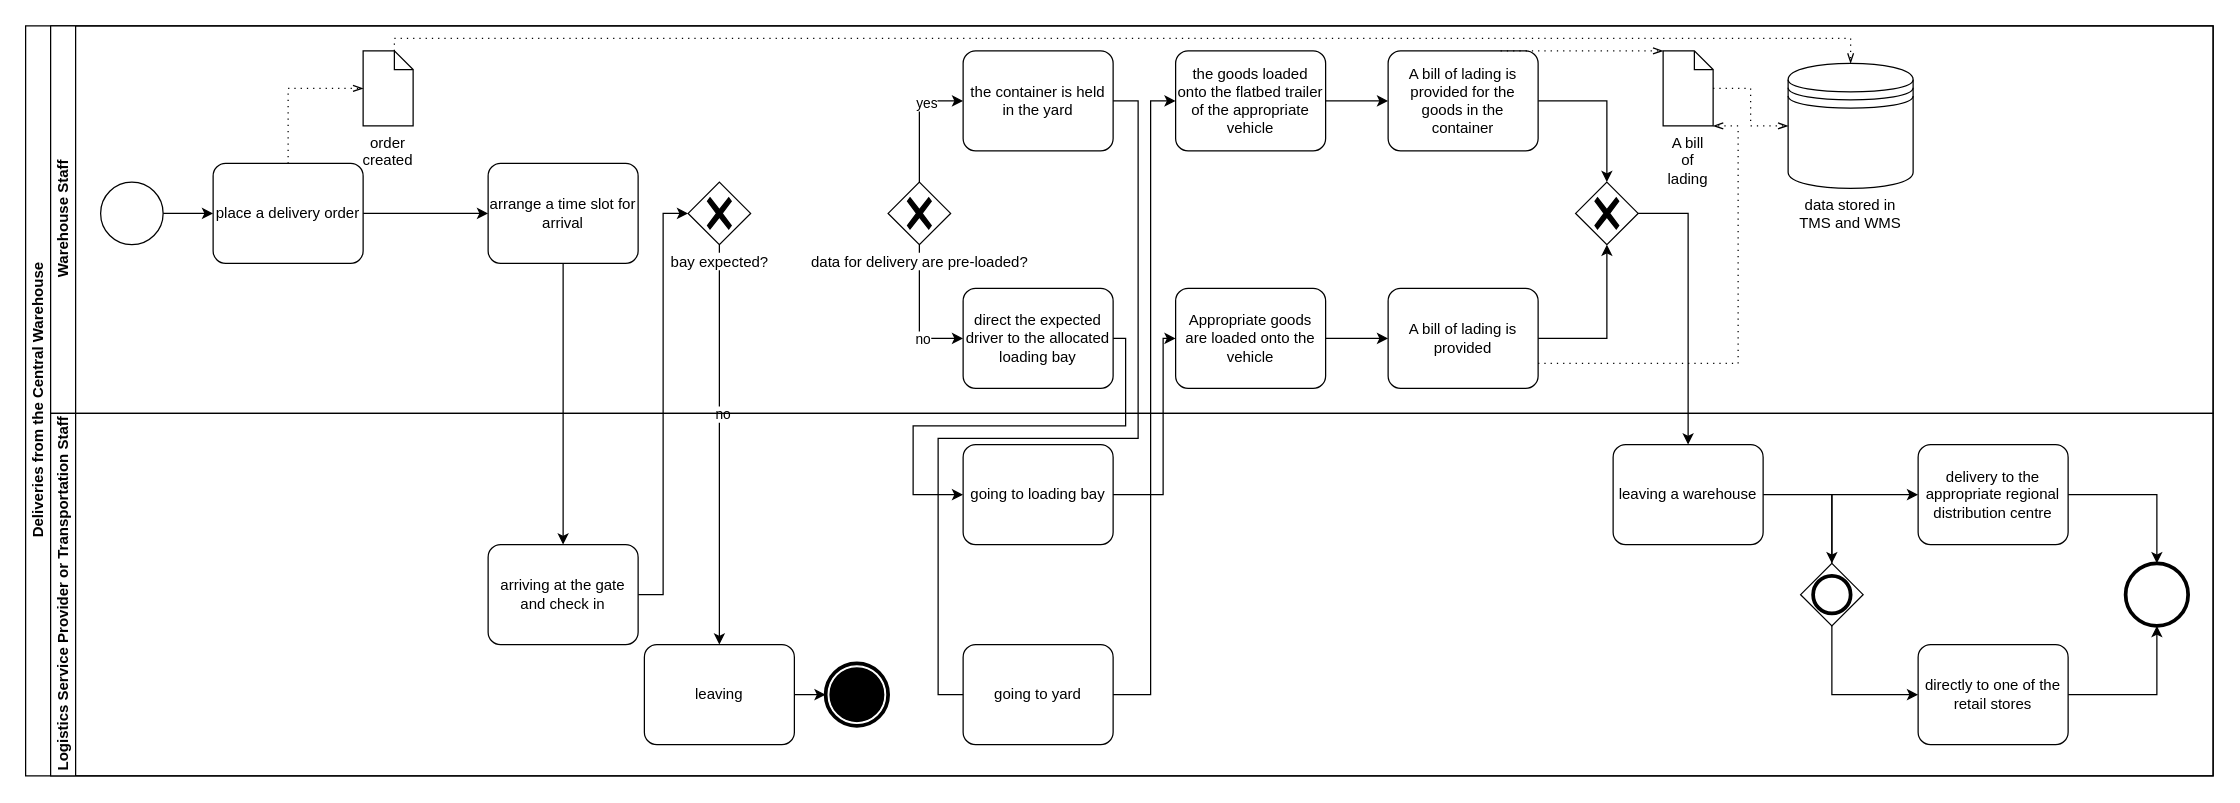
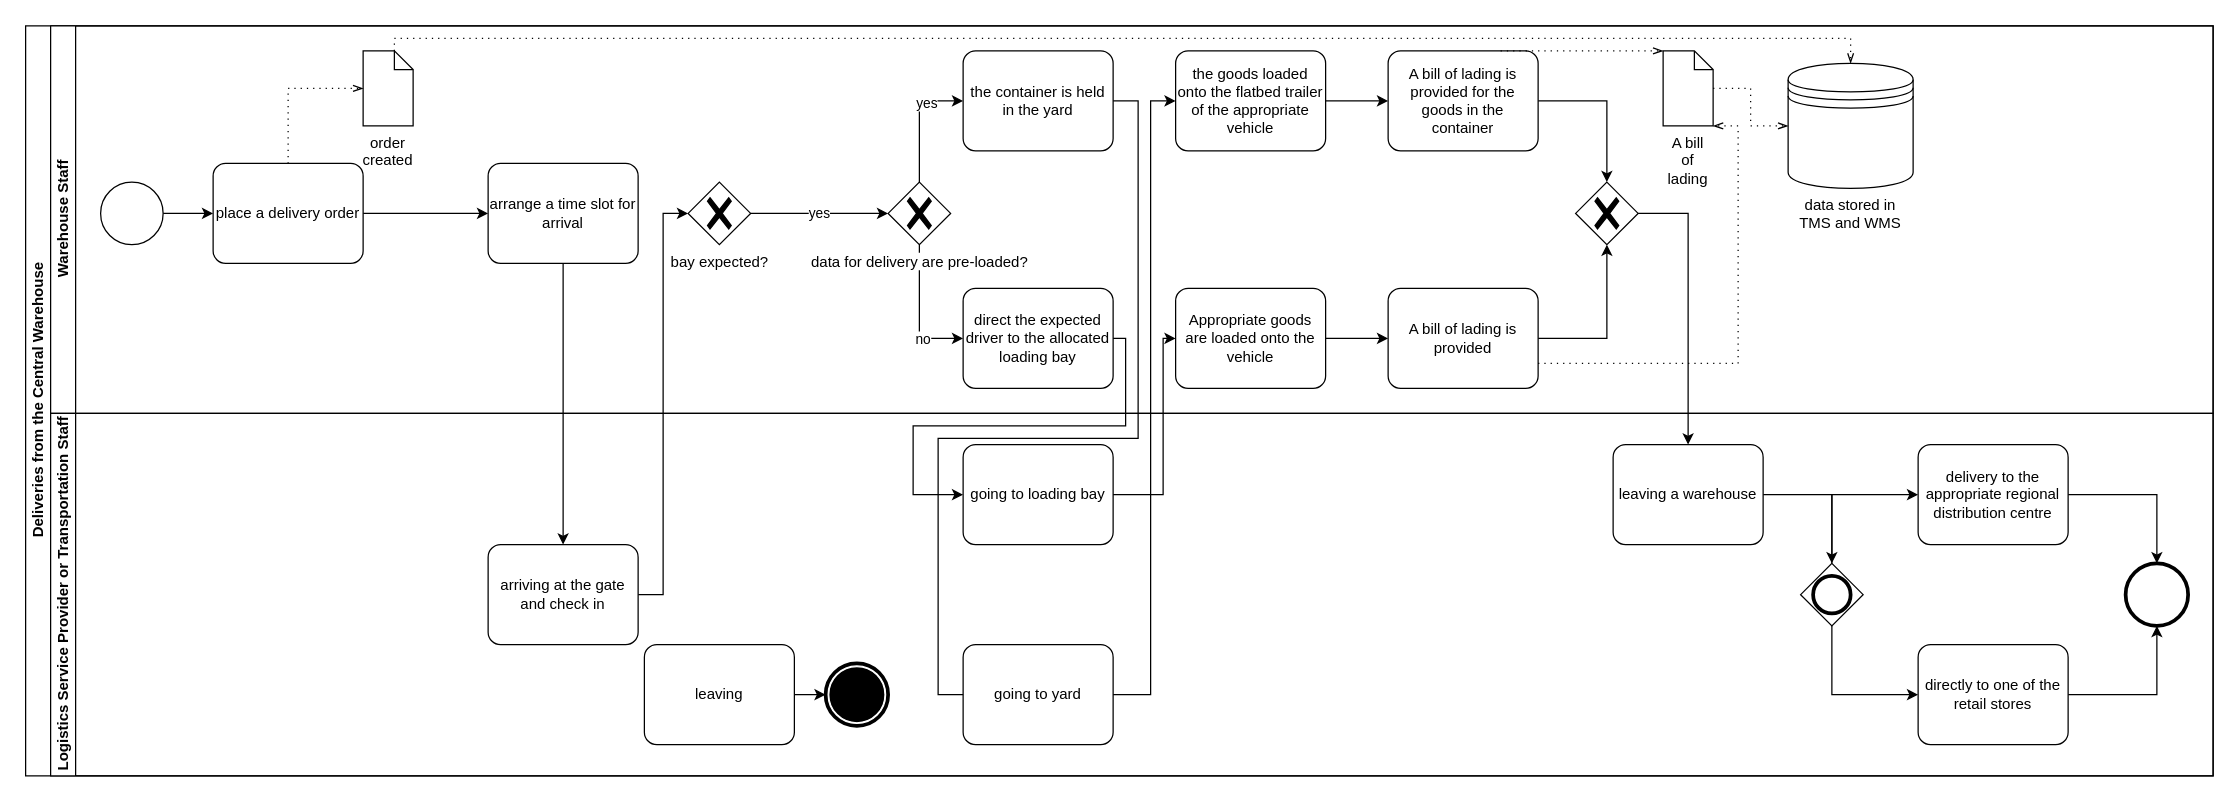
edge "bay expected?" -> "data for delivery are pre-loaded?": added, label "yes"
edge "bay expected?" -> "leaving": removed, label "no"
